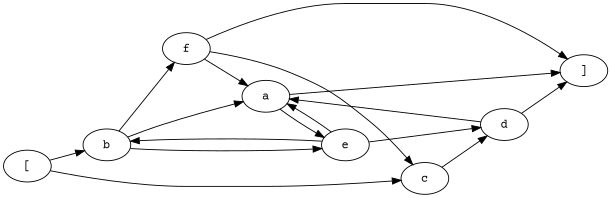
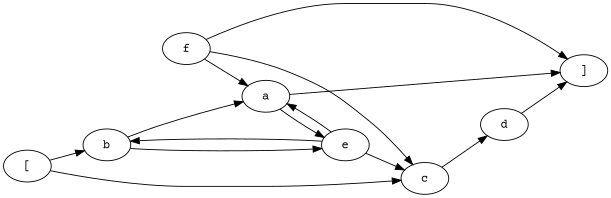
edge "b" -> "f": removed
edge "d" -> "a": removed
edge "e" -> "d": now "e" -> "c"
